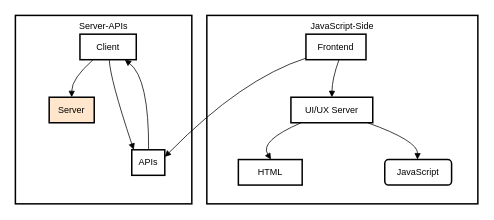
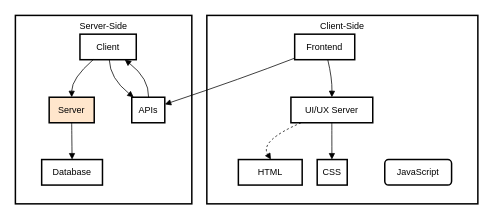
node "Server-APIs": label "Server-APIs" -> "Server-Side"
node "JavaScript-Side": label "JavaScript-Side" -> "Client-Side"
node "Frontend": moved (336, 47) -> (324, 47)
edge "UI/UX Server" -> "CSS": added
edge "Server" -> "Database": added
edge "UI/UX Server" -> "HTML": style solid -> dashed
edge "UI/UX Server" -> "JavaScript": removed
node "APIs": moved (148, 162) -> (148, 110)
node "Database": added
node "CSS": added
